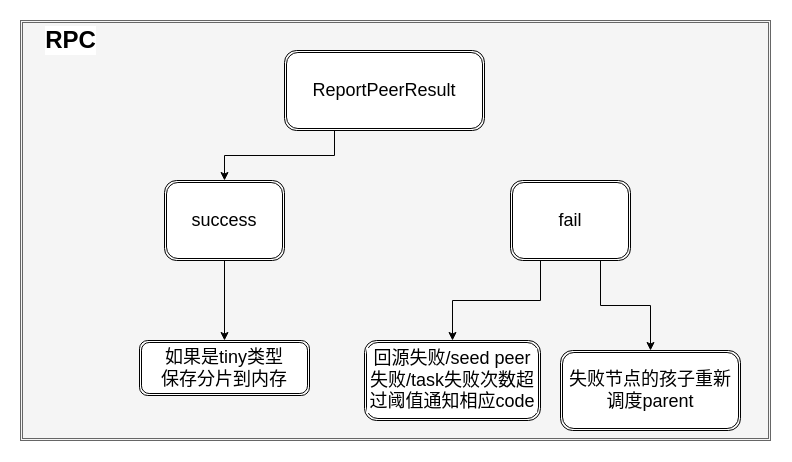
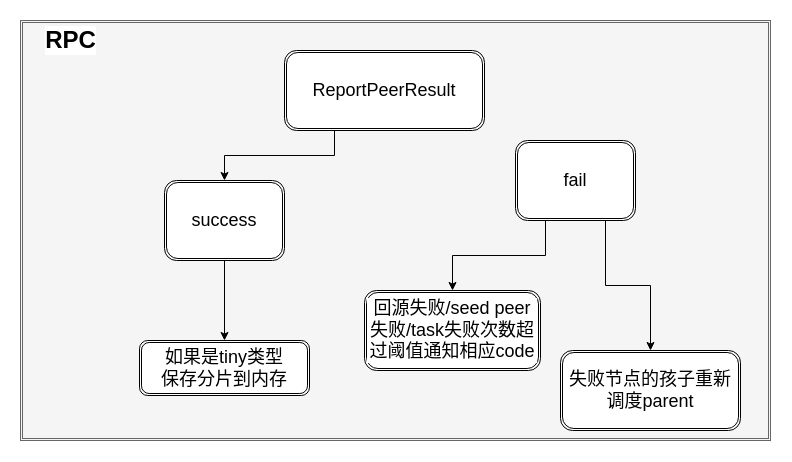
node "fail": moved (571, 221) -> (576, 181)
node "回源失败/seed peer失败/task失败次数超过阈值通知相应code": moved (453, 381) -> (453, 331)
